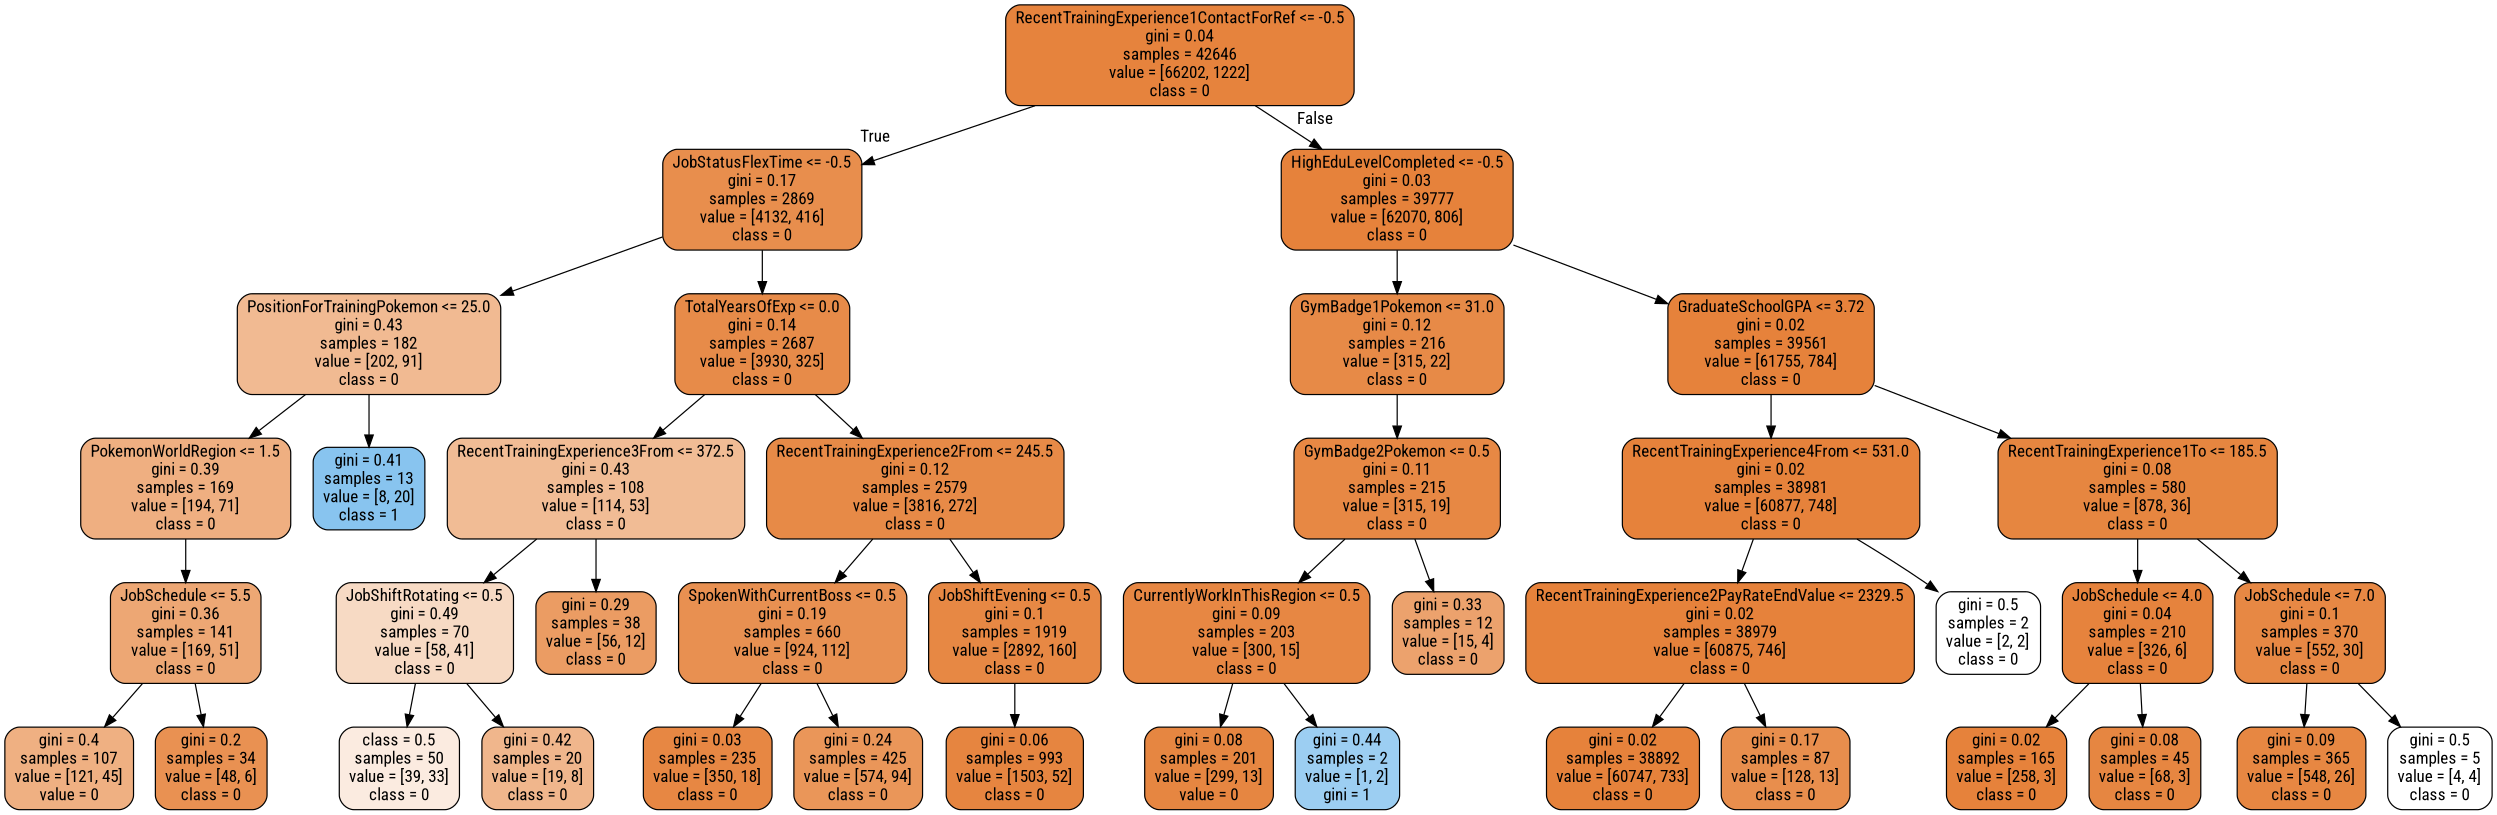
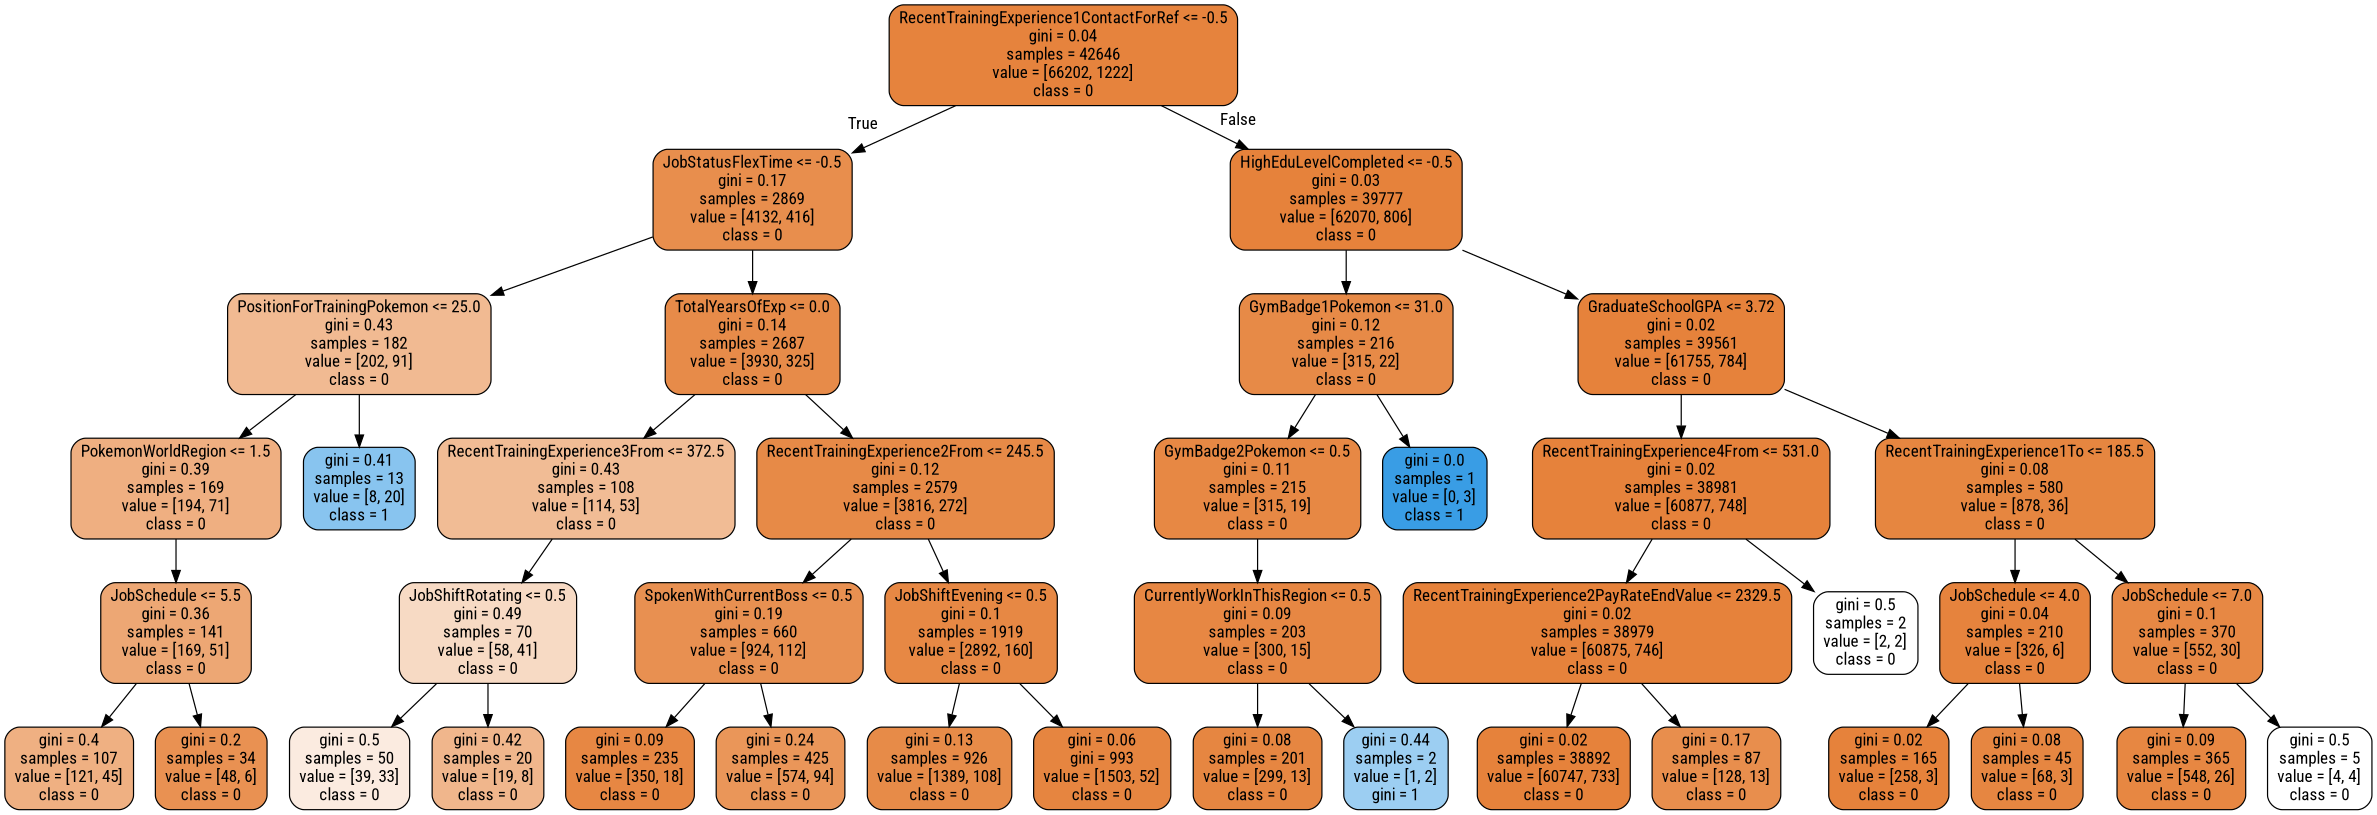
node "gini = 0.0 samples = 1 value = [0, 3] class = 1": added
node "gini = 0.29 samples = 38 value = [56, 12] class = 0": removed
node "gini = 0.33 samples = 12 value = [15, 4] class = 0": removed
node "gini = 0.4 samples = 107 value = [121, 45] value = 0": label "gini = 0.4 samples = 107 value = [121, 45] value = 0" -> "gini = 0.4 samples = 107 value = [121, 45] class = 0"
node "class = 0.5 samples = 50 value = [39, 33] class = 0": label "class = 0.5 samples = 50 value = [39, 33] class = 0" -> "gini = 0.5 samples = 50 value = [39, 33] class = 0"
node "gini = 0.03 samples = 235 value = [350, 18] class = 0": label "gini = 0.03 samples = 235 value = [350, 18] class = 0" -> "gini = 0.09 samples = 235 value = [350, 18] class = 0"
node "gini = 0.13 samples = 926 value = [1389, 108] class = 0": added
node "gini = 0.06 samples = 993 value = [1503, 52] class = 0": label "gini = 0.06 samples = 993 value = [1503, 52] class = 0" -> "gini = 0.06 gini = 993 value = [1503, 52] class = 0"
node "gini = 0.08 samples = 201 value = [299, 13] value = 0": label "gini = 0.08 samples = 201 value = [299, 13] value = 0" -> "gini = 0.08 samples = 201 value = [299, 13] class = 0"
